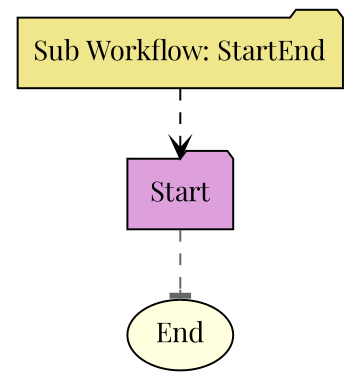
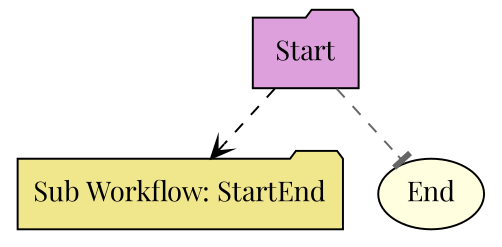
edge "Sub Workflow: StartEnd" -> "Start": reversed
